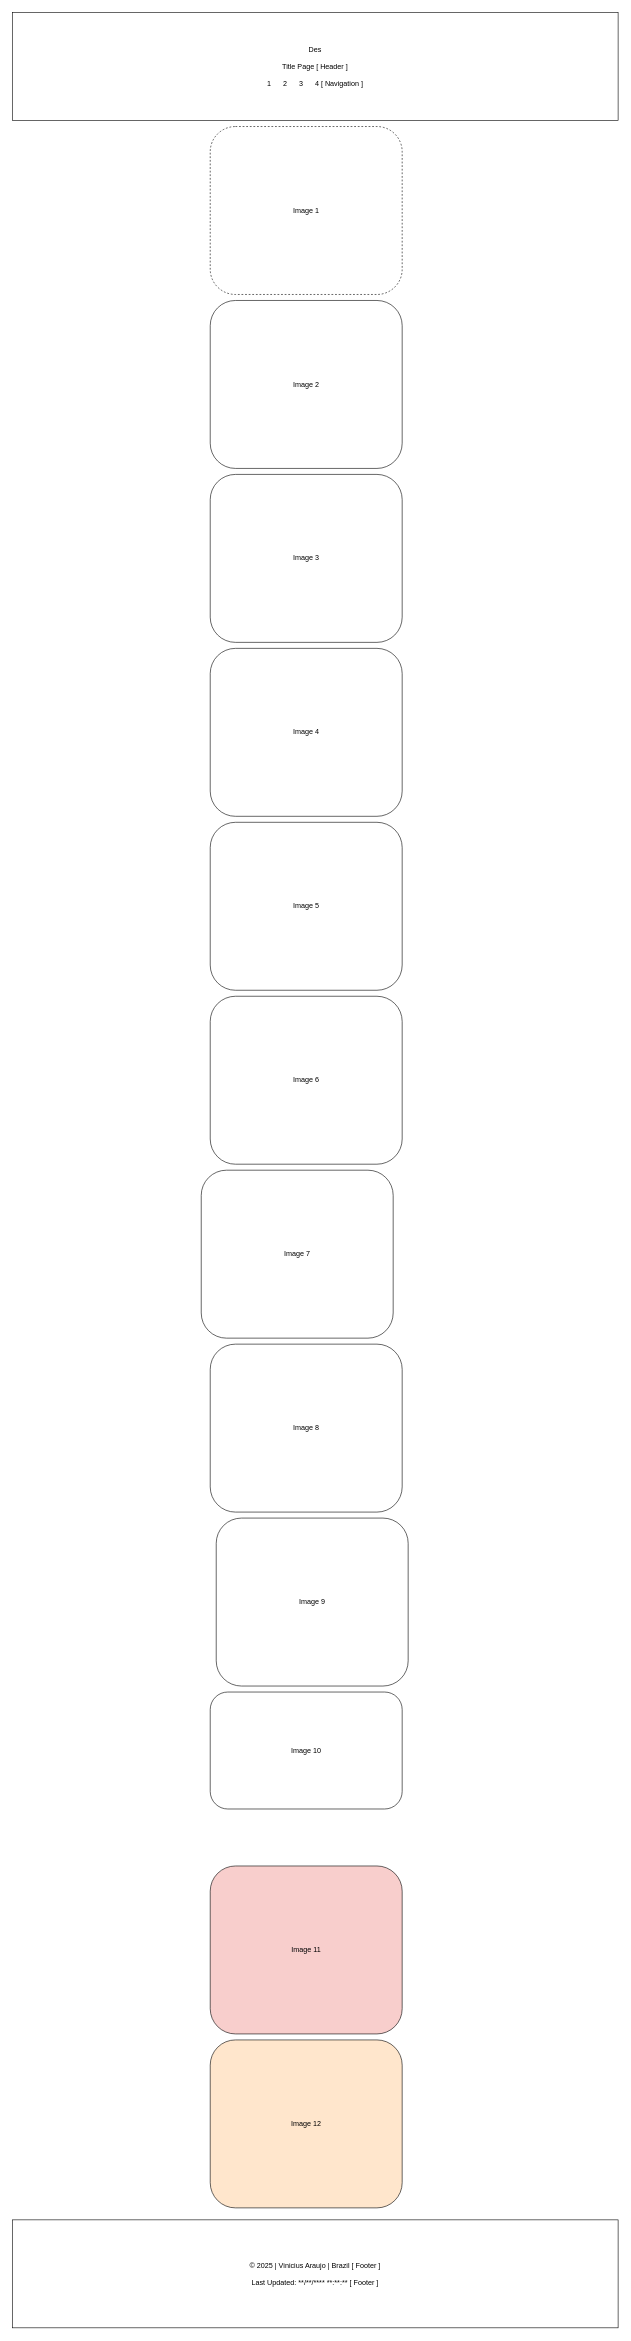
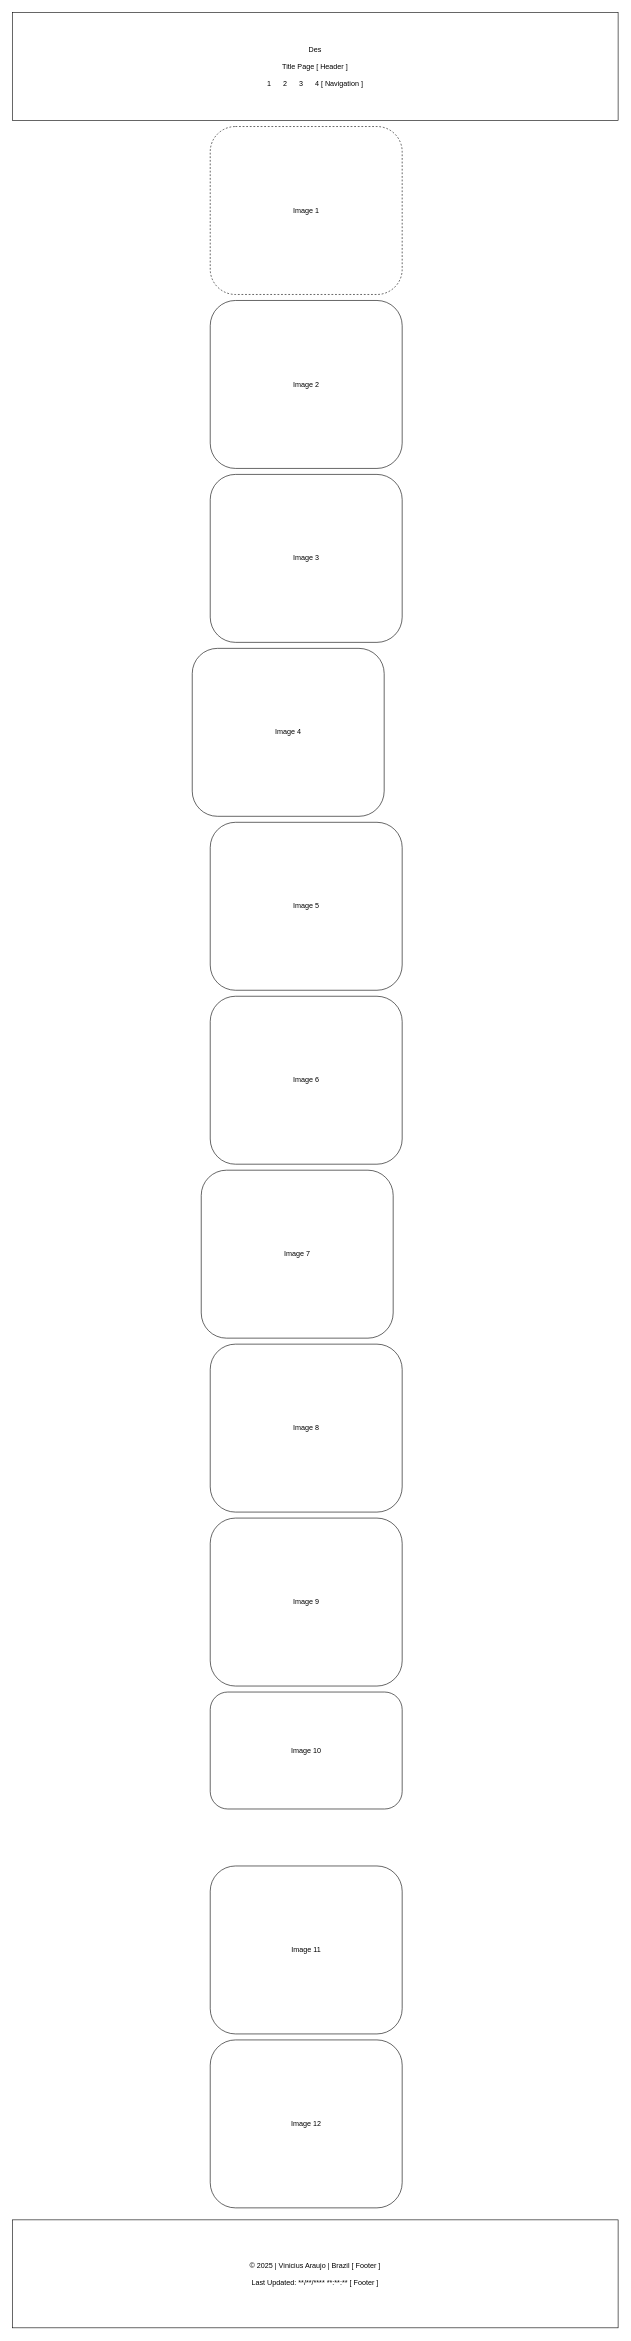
node "Image 4": moved (306, 732) -> (288, 732)
node "Image 9": moved (312, 1602) -> (306, 1602)
node "Image 11": fillcolor #f8cecc -> #ffffff
node "Image 12": fillcolor #ffe6cc -> #ffffff
